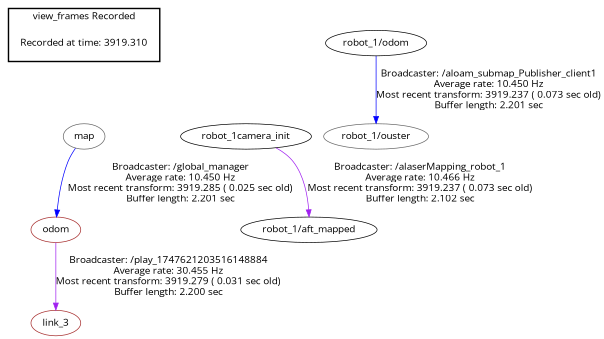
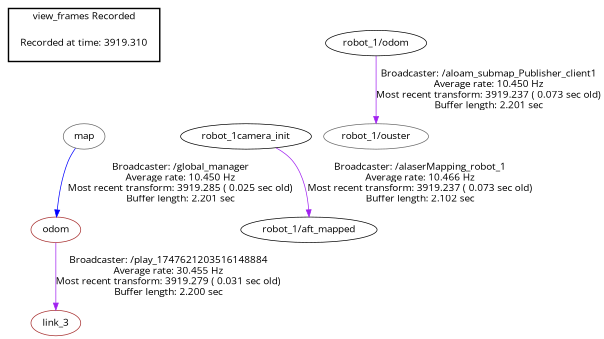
edge "robot_1/odom" -> "robot_1/ouster": color blue -> purple
